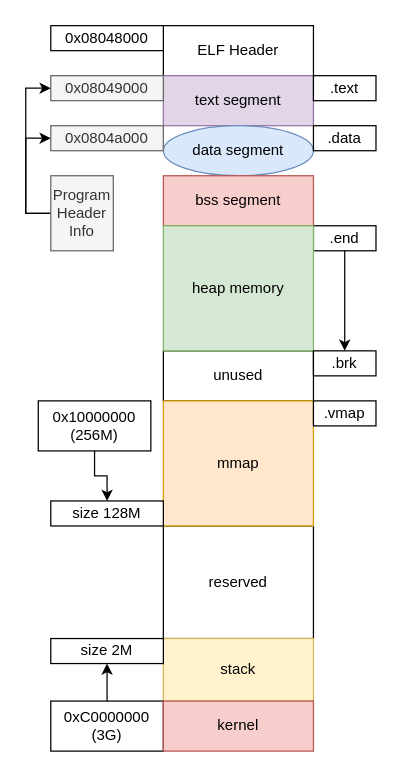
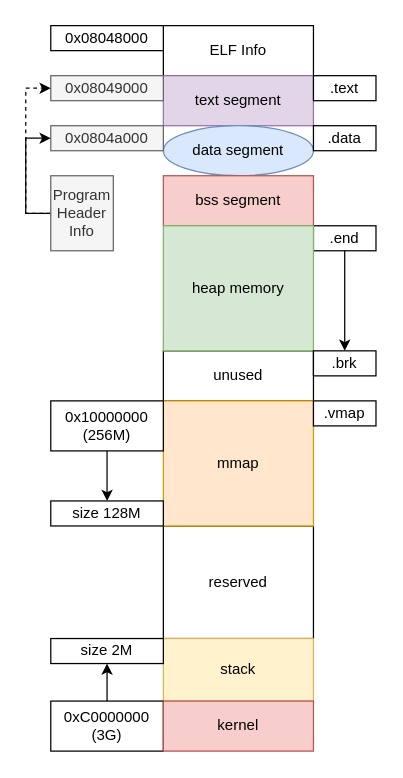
node "ELF Header": label "ELF Header" -> "ELF Info"
edge "Program Header Info" -> "0x08049000": style solid -> dashed
node "0x10000000 (256M)": moved (94, 426) -> (107, 426)
